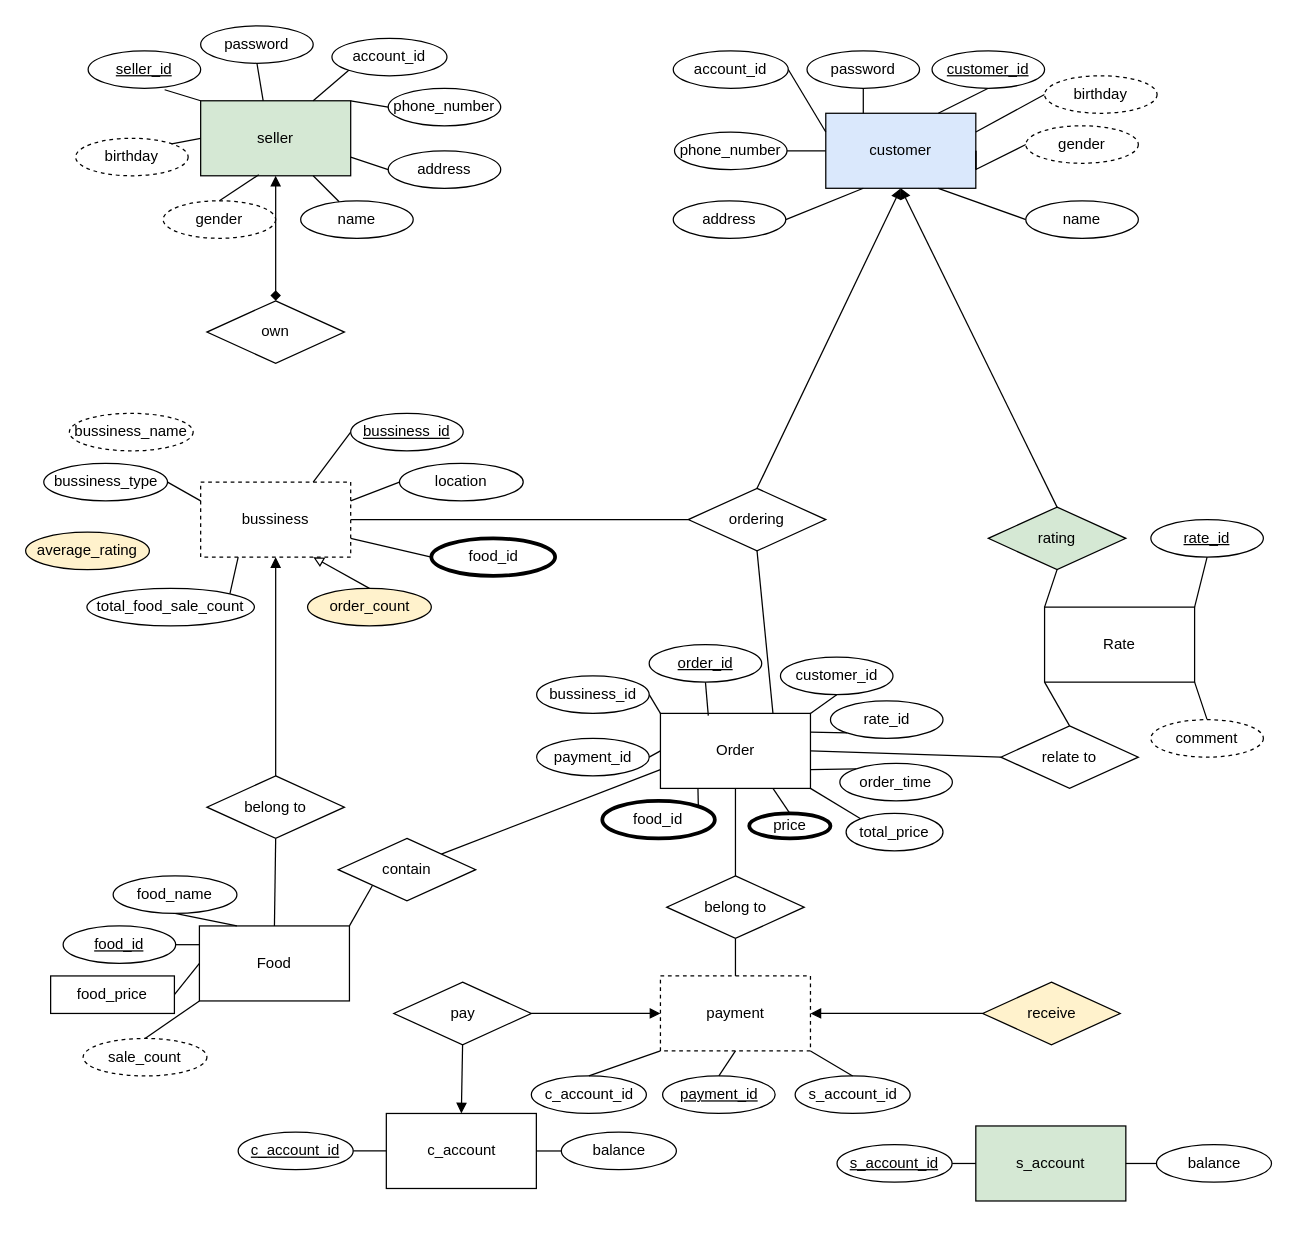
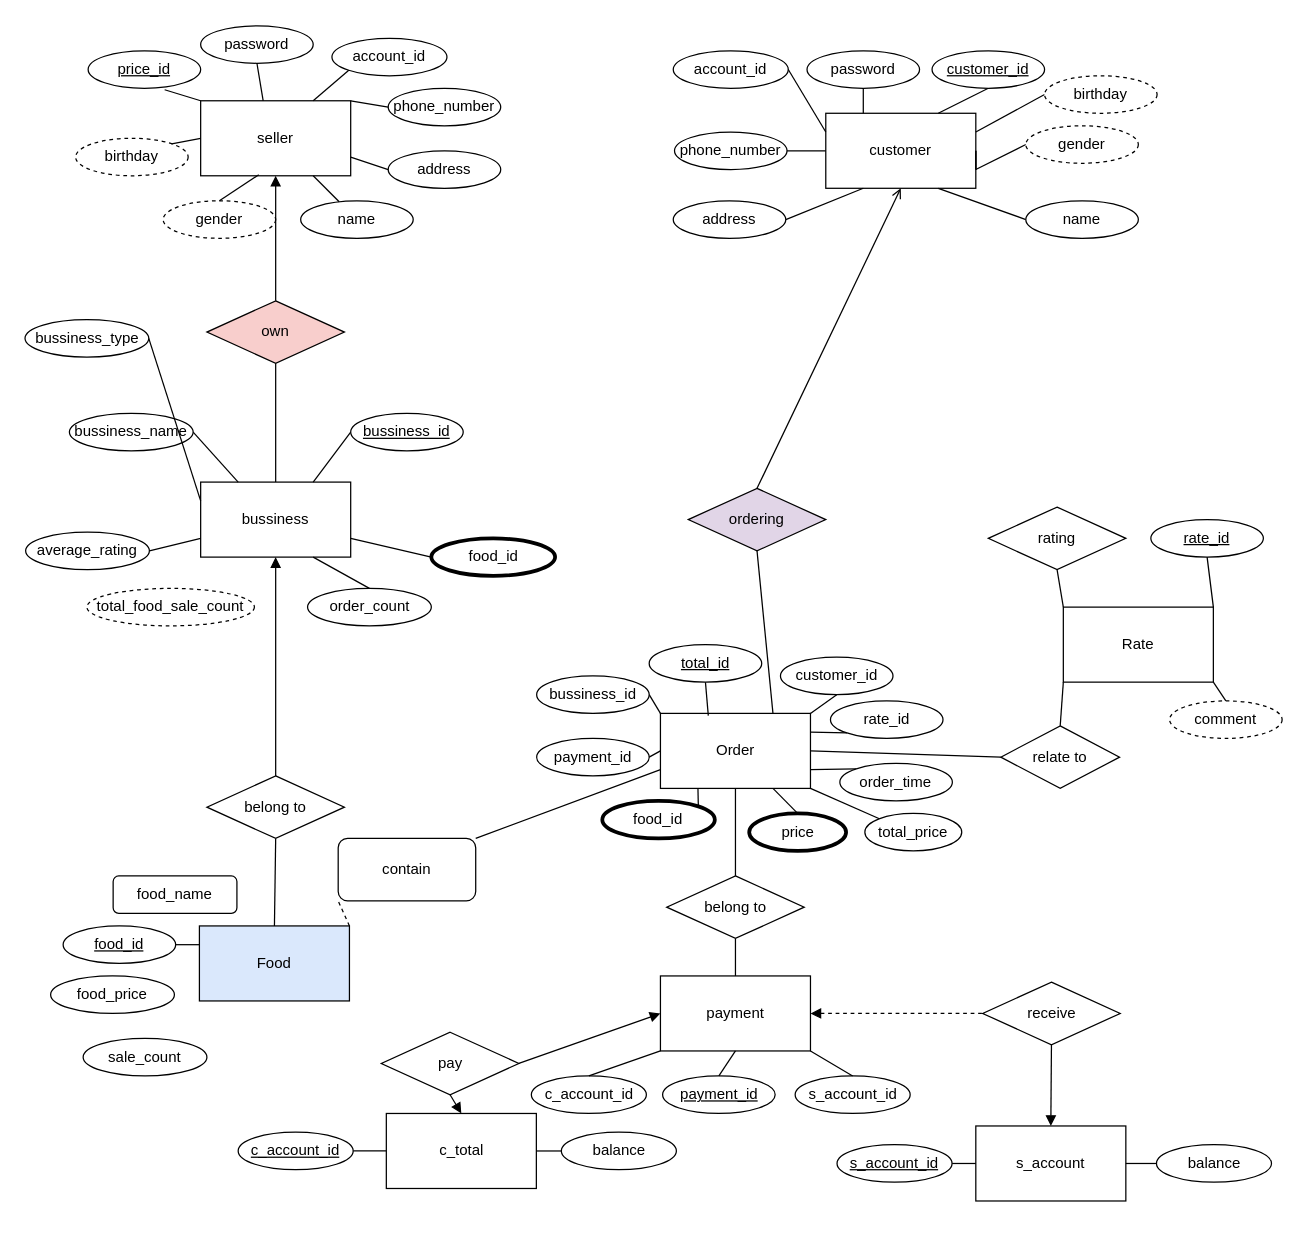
node "seller_id": label "seller_id" -> "price_id"
node "seller": fillcolor #d5e8d4 -> #ffffff
node "customer": fillcolor #dae8fc -> #ffffff
edge "ordering" -> "customer": arrowhead block -> open
edge "seller" -- "own": arrowhead diamond -> none
node "own": fillcolor #ffffff -> #f8cecc
edge "rating" -> "customer": removed
edge "own" -- "bussiness": added
node "bussiness_name": style dashed -> solid
edge "bussiness_name" -- "bussiness": added
node "bussiness_type": moved (106, 482) -> (87, 338)
node "location": removed
edge "location" -- "bussiness": removed
node "bussiness": style dashed -> solid
edge "bussiness" -- "ordering": removed
node "ordering": fillcolor #ffffff -> #e1d5e7
node "rating": fillcolor #d5e8d4 -> #ffffff
edge "bussiness" -- "average_rating": added
node "average_rating": fillcolor #fff2cc -> #ffffff
edge "order_count" -> "bussiness": arrowhead block -> none
edge "bussiness" -- "total_food_sale_count": removed
node "total_food_sale_count": style solid -> dashed
node "order_count": fillcolor #fff2cc -> #ffffff
node "Rate": moved (1119, 644) -> (1138, 644)
node "order_id": label "order_id" -> "total_id"
node "comment": moved (1207, 738) -> (1226, 719)
node "relate to": size 138x63 -> 119x63
node "price": size 81x25 -> 97x38
node "total_price": moved (894, 832) -> (913, 832)
node "contain": shape diamond -> rounded rectangle
node "food_name": shape ellipse -> rounded rectangle
edge "contain" -- "Food": style solid -> dashed
edge "food_name" -- "Food": removed
node "Food": fillcolor #ffffff -> #dae8fc
edge "Food" -- "food_price": removed
node "food_price": shape rectangle -> ellipse
node "pay": moved (463, 1013) -> (450, 1063)
node "payment": style dashed -> solid
edge "receive" -> "payment": style solid -> dashed
node "receive": fillcolor #fff2cc -> #ffffff
edge "Food" -- "sale_count": removed
node "sale_count": style dashed -> solid
edge "receive" -> "s_account": added
node "c_account": label "c_account" -> "c_total"
node "s_account": fillcolor #d5e8d4 -> #ffffff
